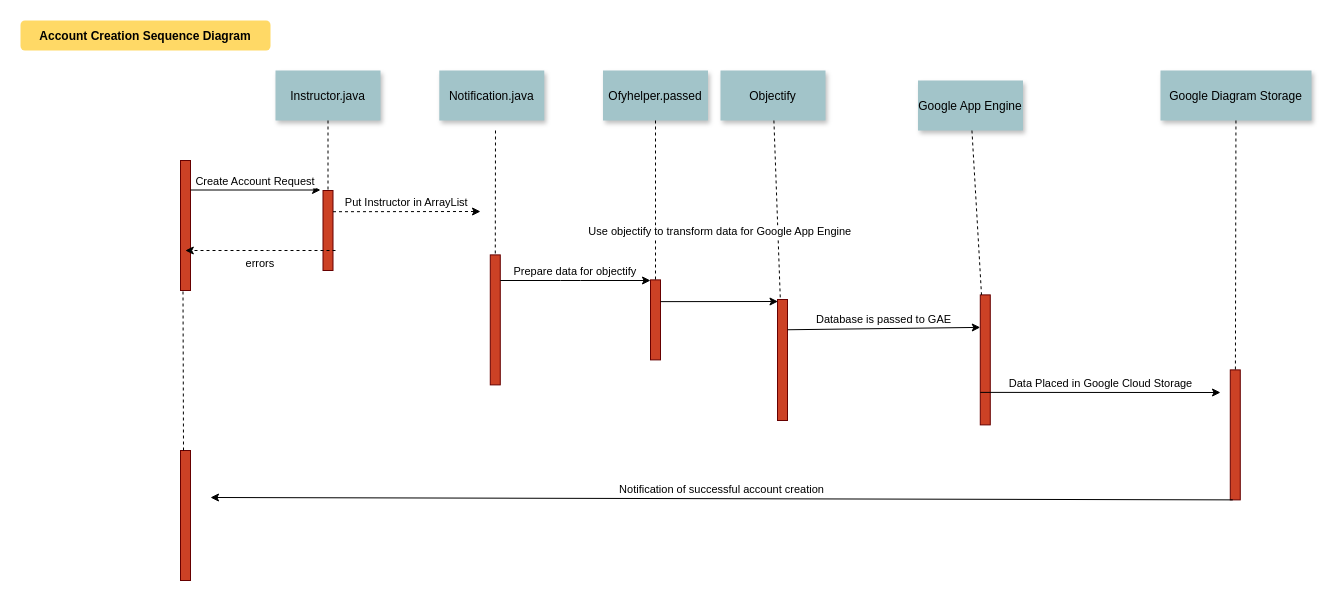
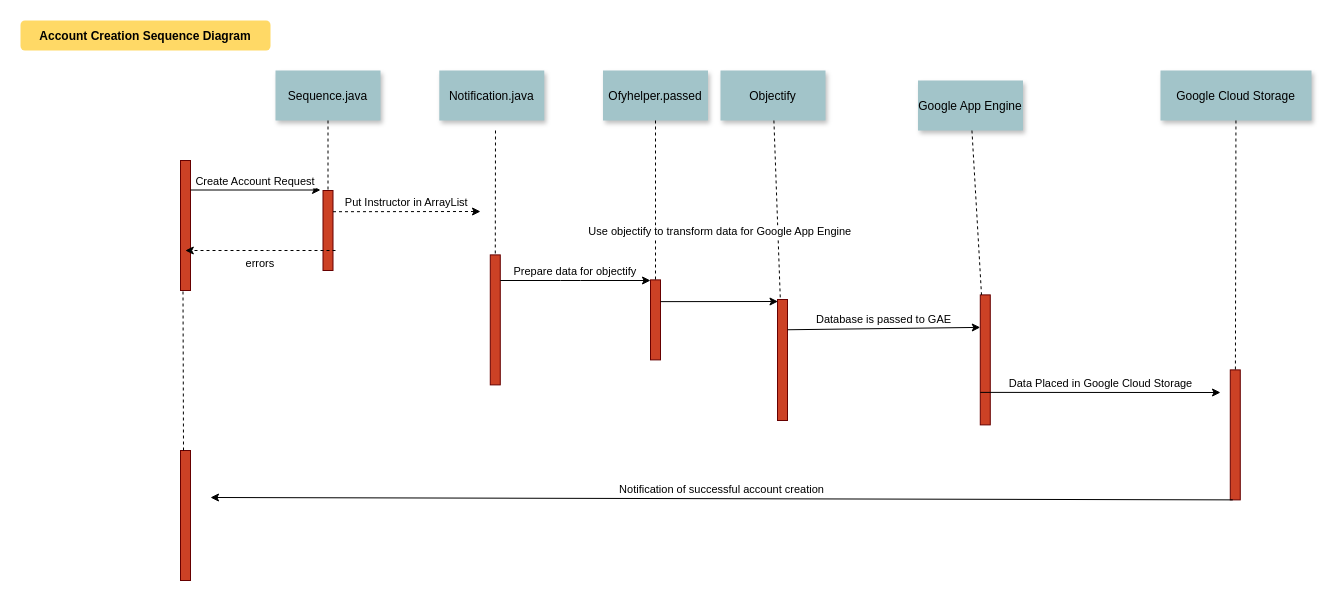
node "Instructor.java": label "Instructor.java" -> "Sequence.java"
node "Google Diagram Storage": label "Google Diagram Storage" -> "Google Cloud Storage"
